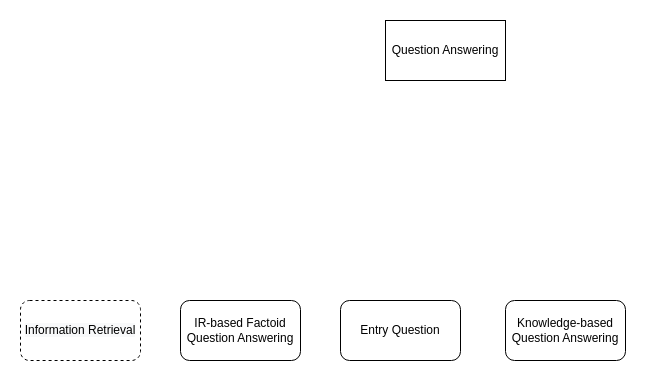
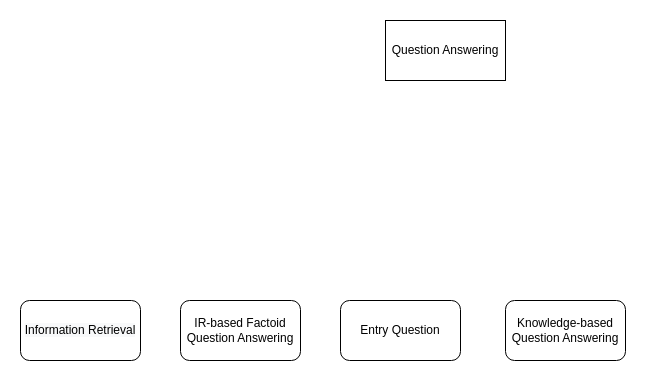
node "Information Retrieval": style dashed -> solid
